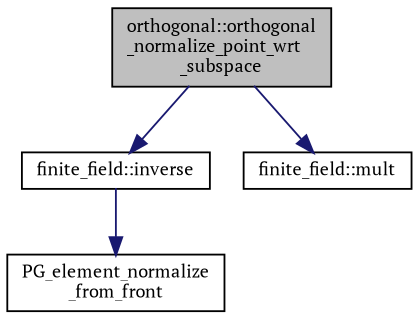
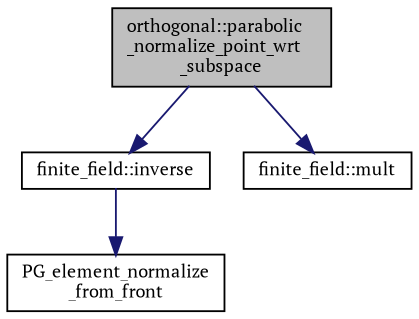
node "orthogonal::orthogonal _normalize_point_wrt _subspace": label "orthogonal::orthogonal _normalize_point_wrt _subspace" -> "orthogonal::parabolic _normalize_point_wrt _subspace"
